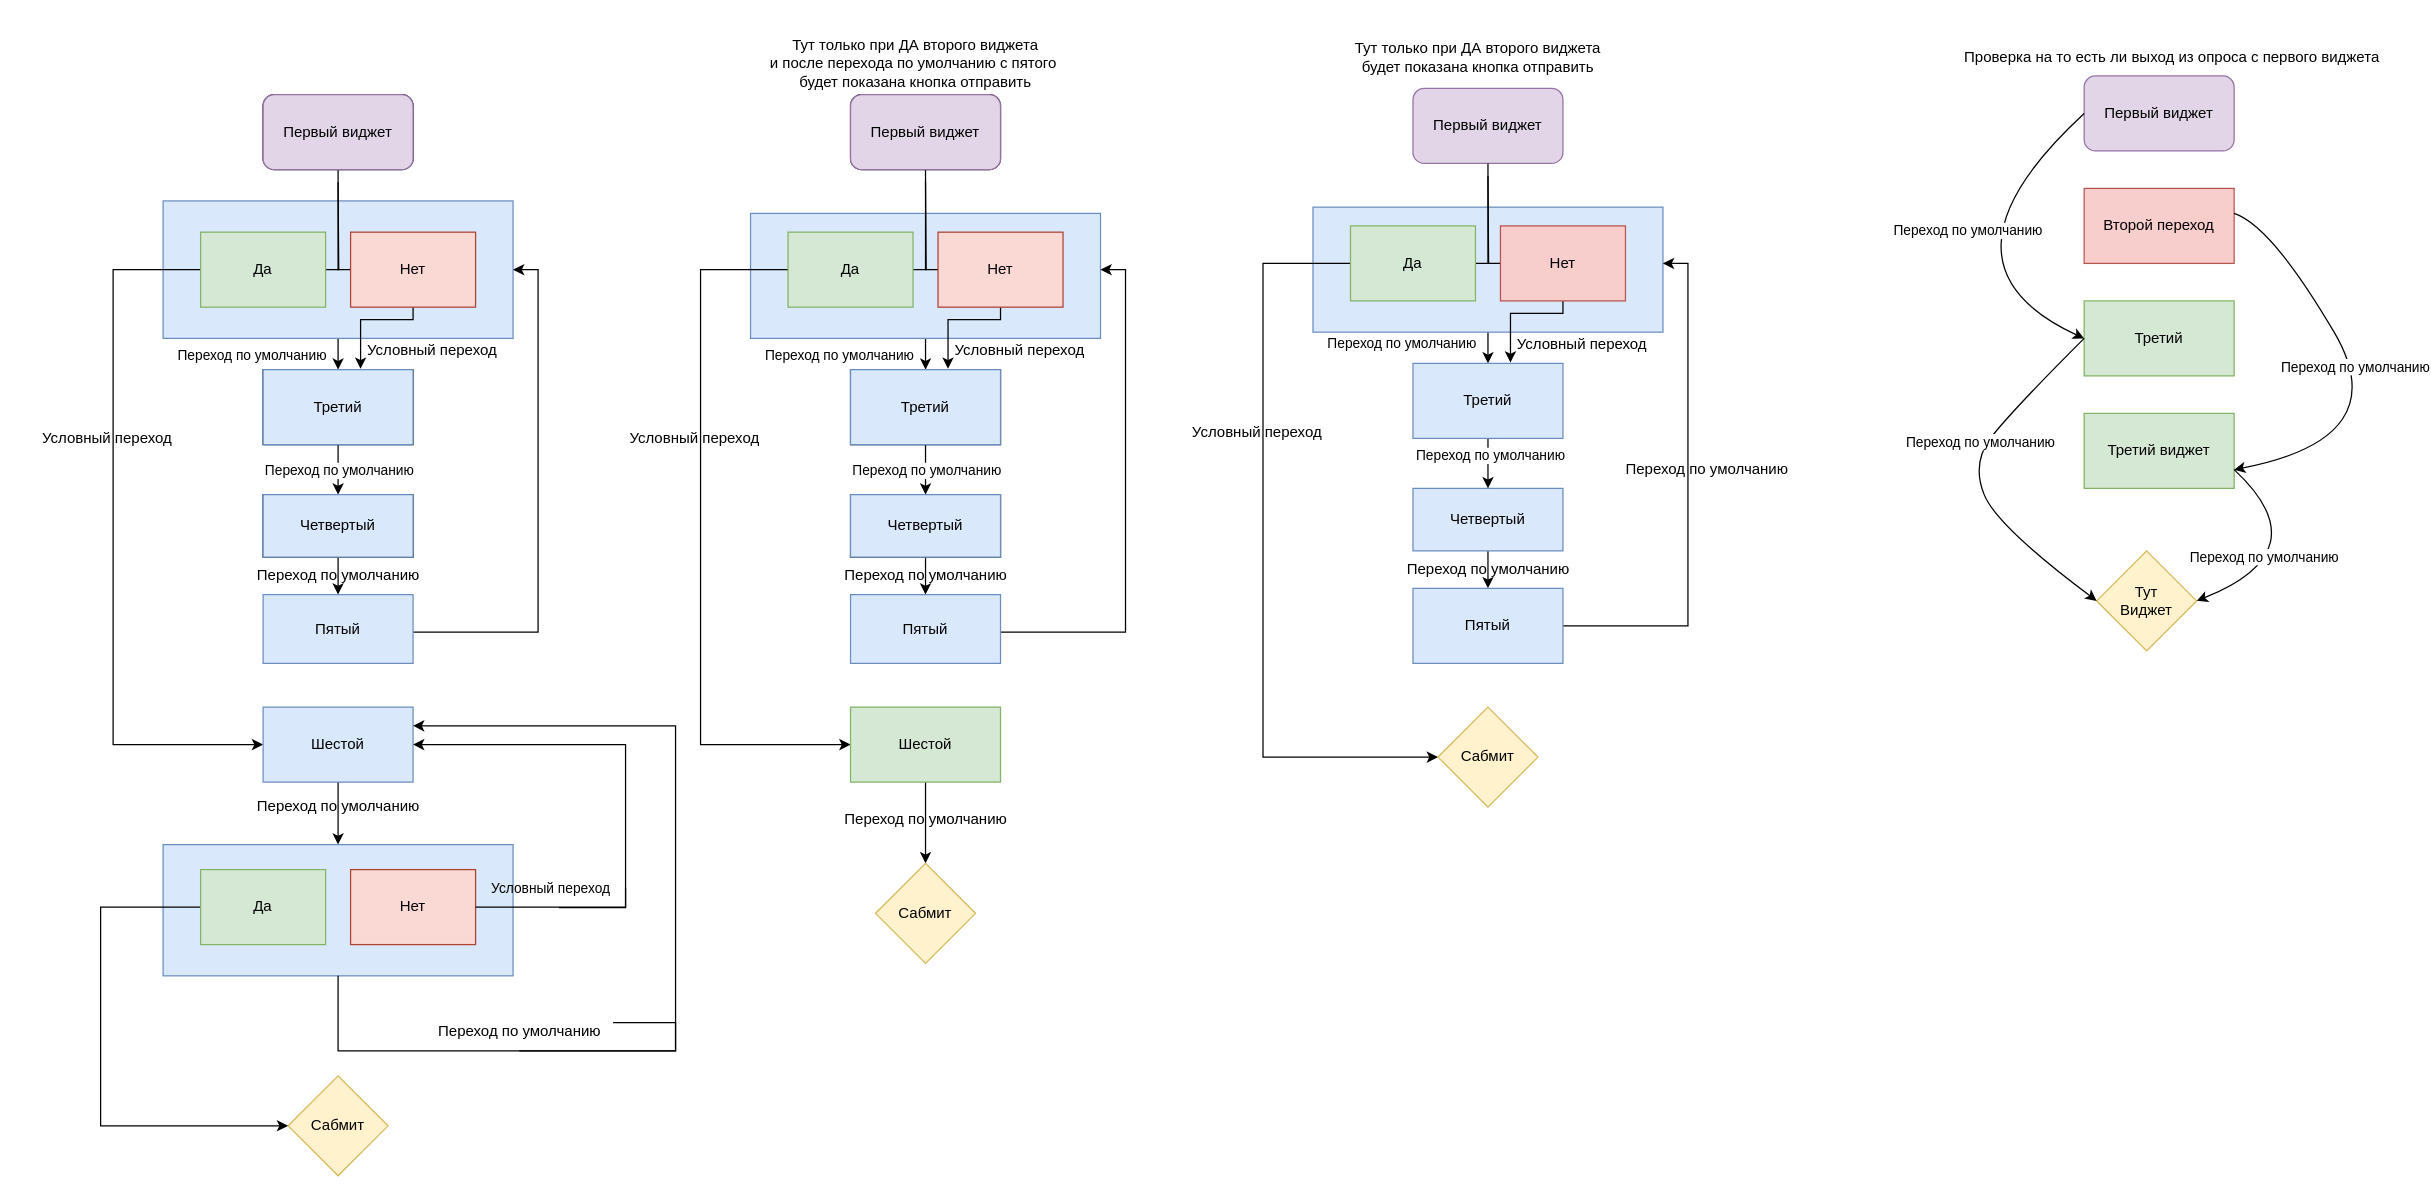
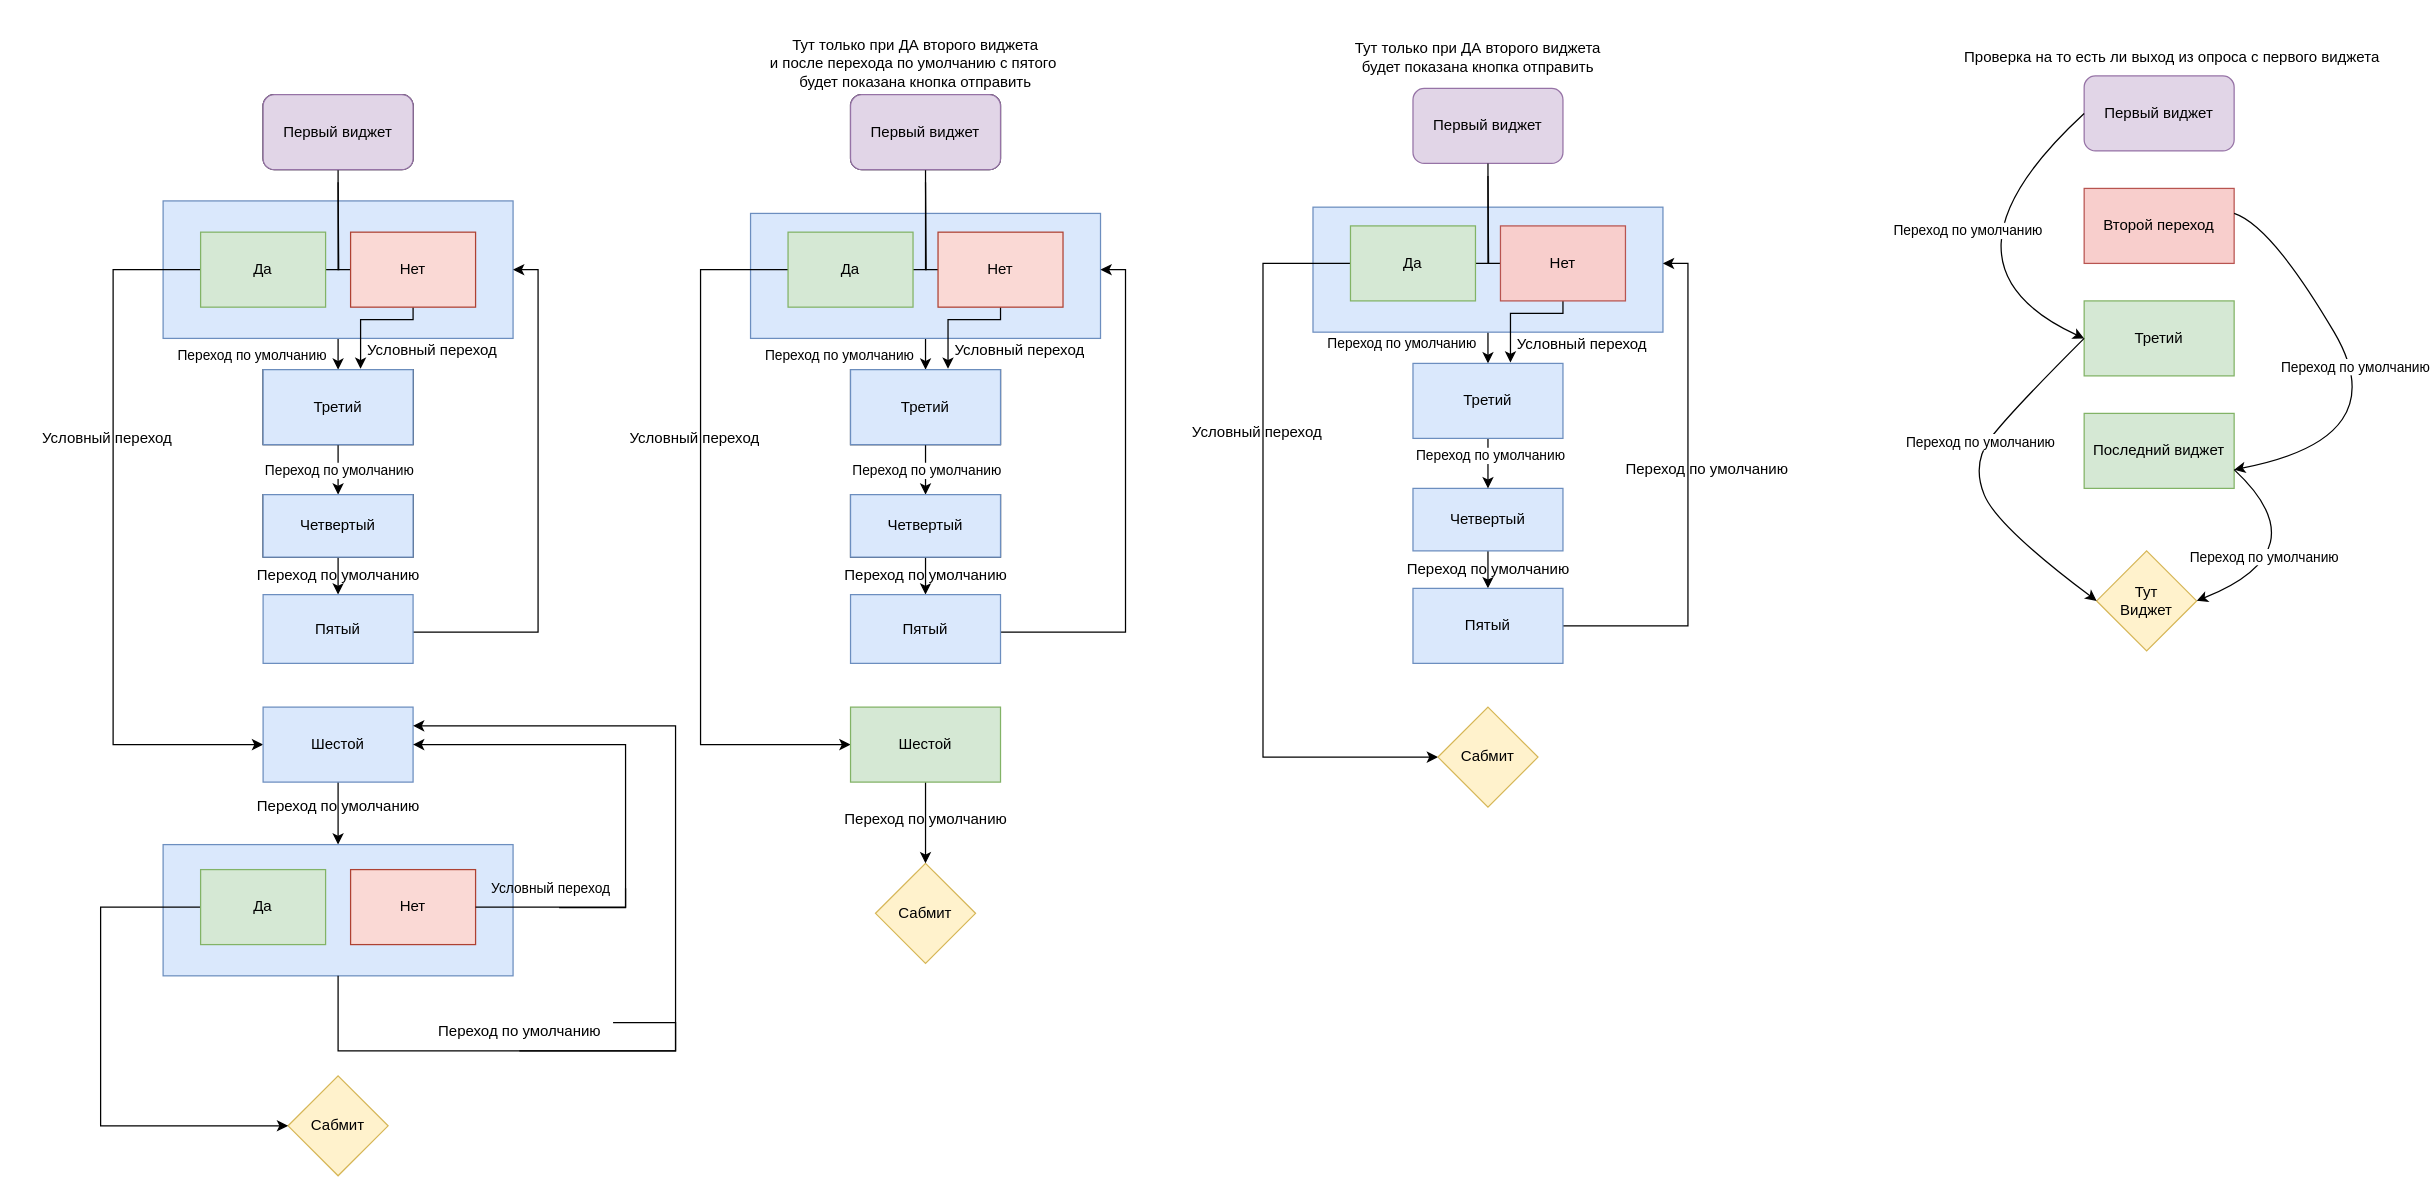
node "Третий виджет": label "Третий виджет" -> "Последний виджет"
